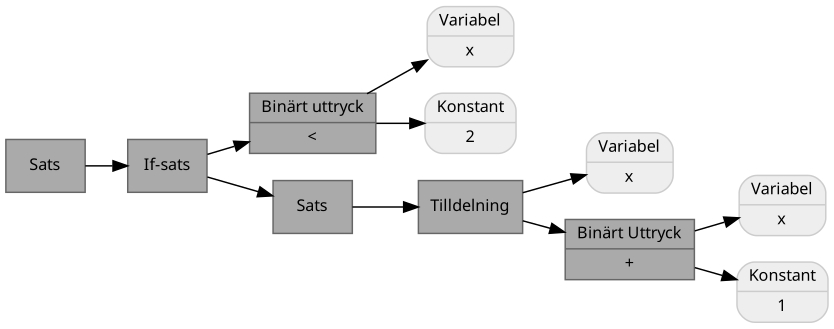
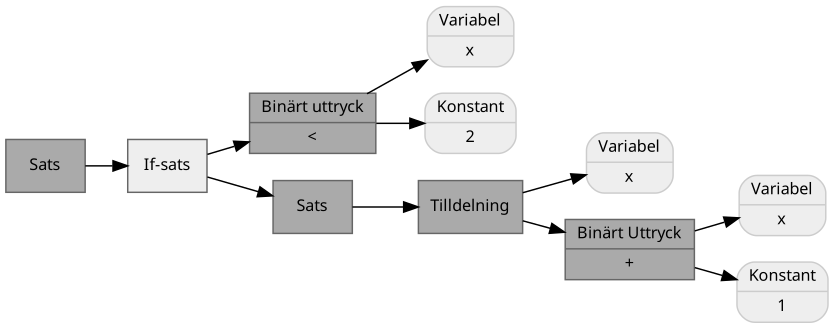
node "If-sats": fillcolor #aaaaaa -> #eeeeee
